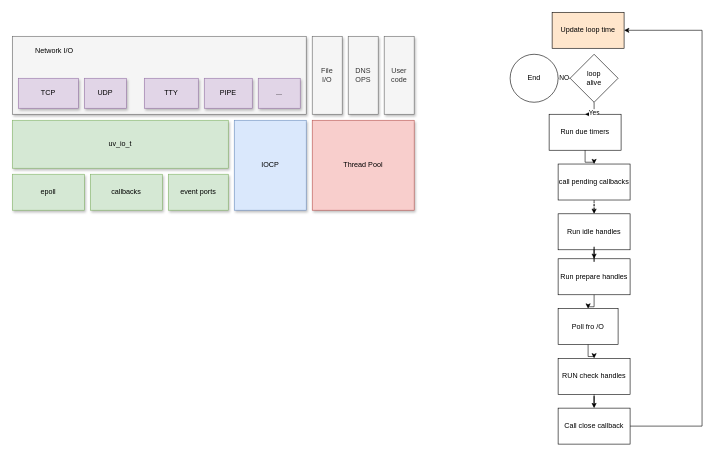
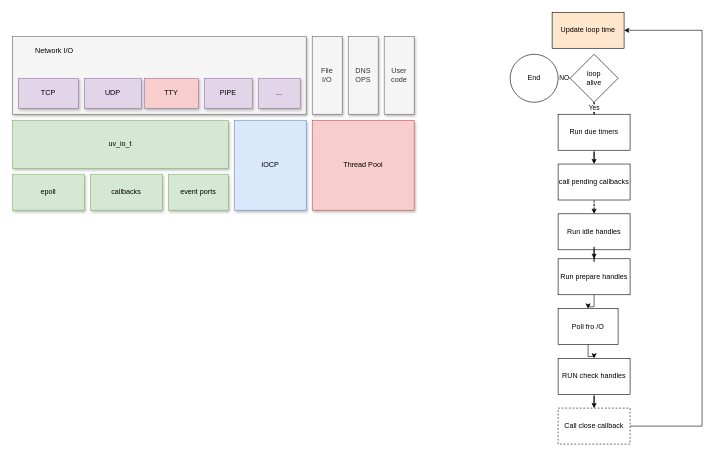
node "UDP": size 42x30 -> 57x30
node "TTY": fillcolor #e1d5e7 -> #f8cecc
node "Run due timers": moved (585, 132) -> (594, 132)
node "Call close callback": style solid -> dashed
